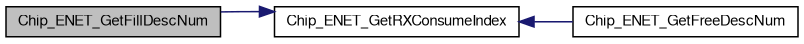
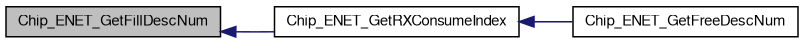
edge "Chip_ENET_GetFillDescNum" -> "Chip_ENET_GetRXConsumeIndex": reversed
